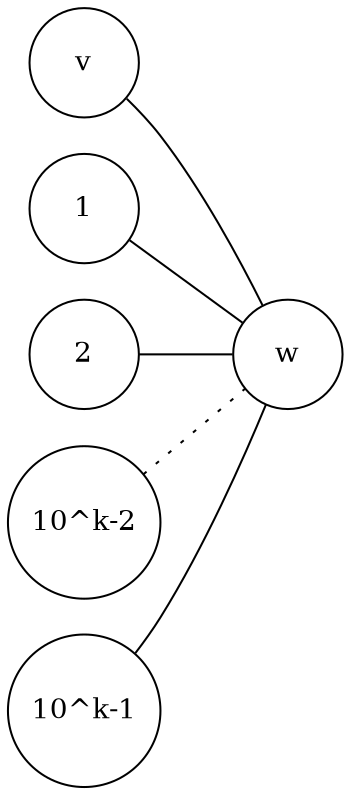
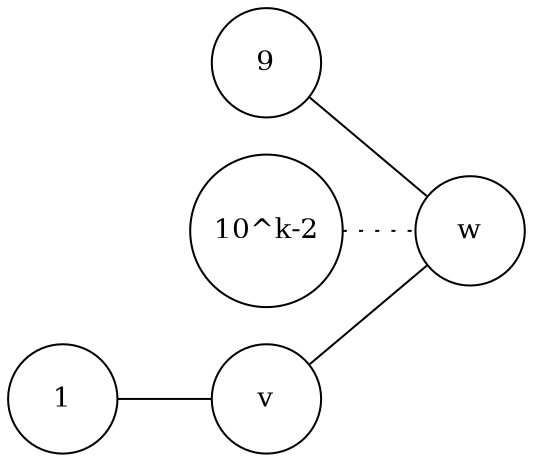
edge "1" -- "w": now "1" -- "v"
node "2": label "2" -> "9"
node "10^k-1": removed
